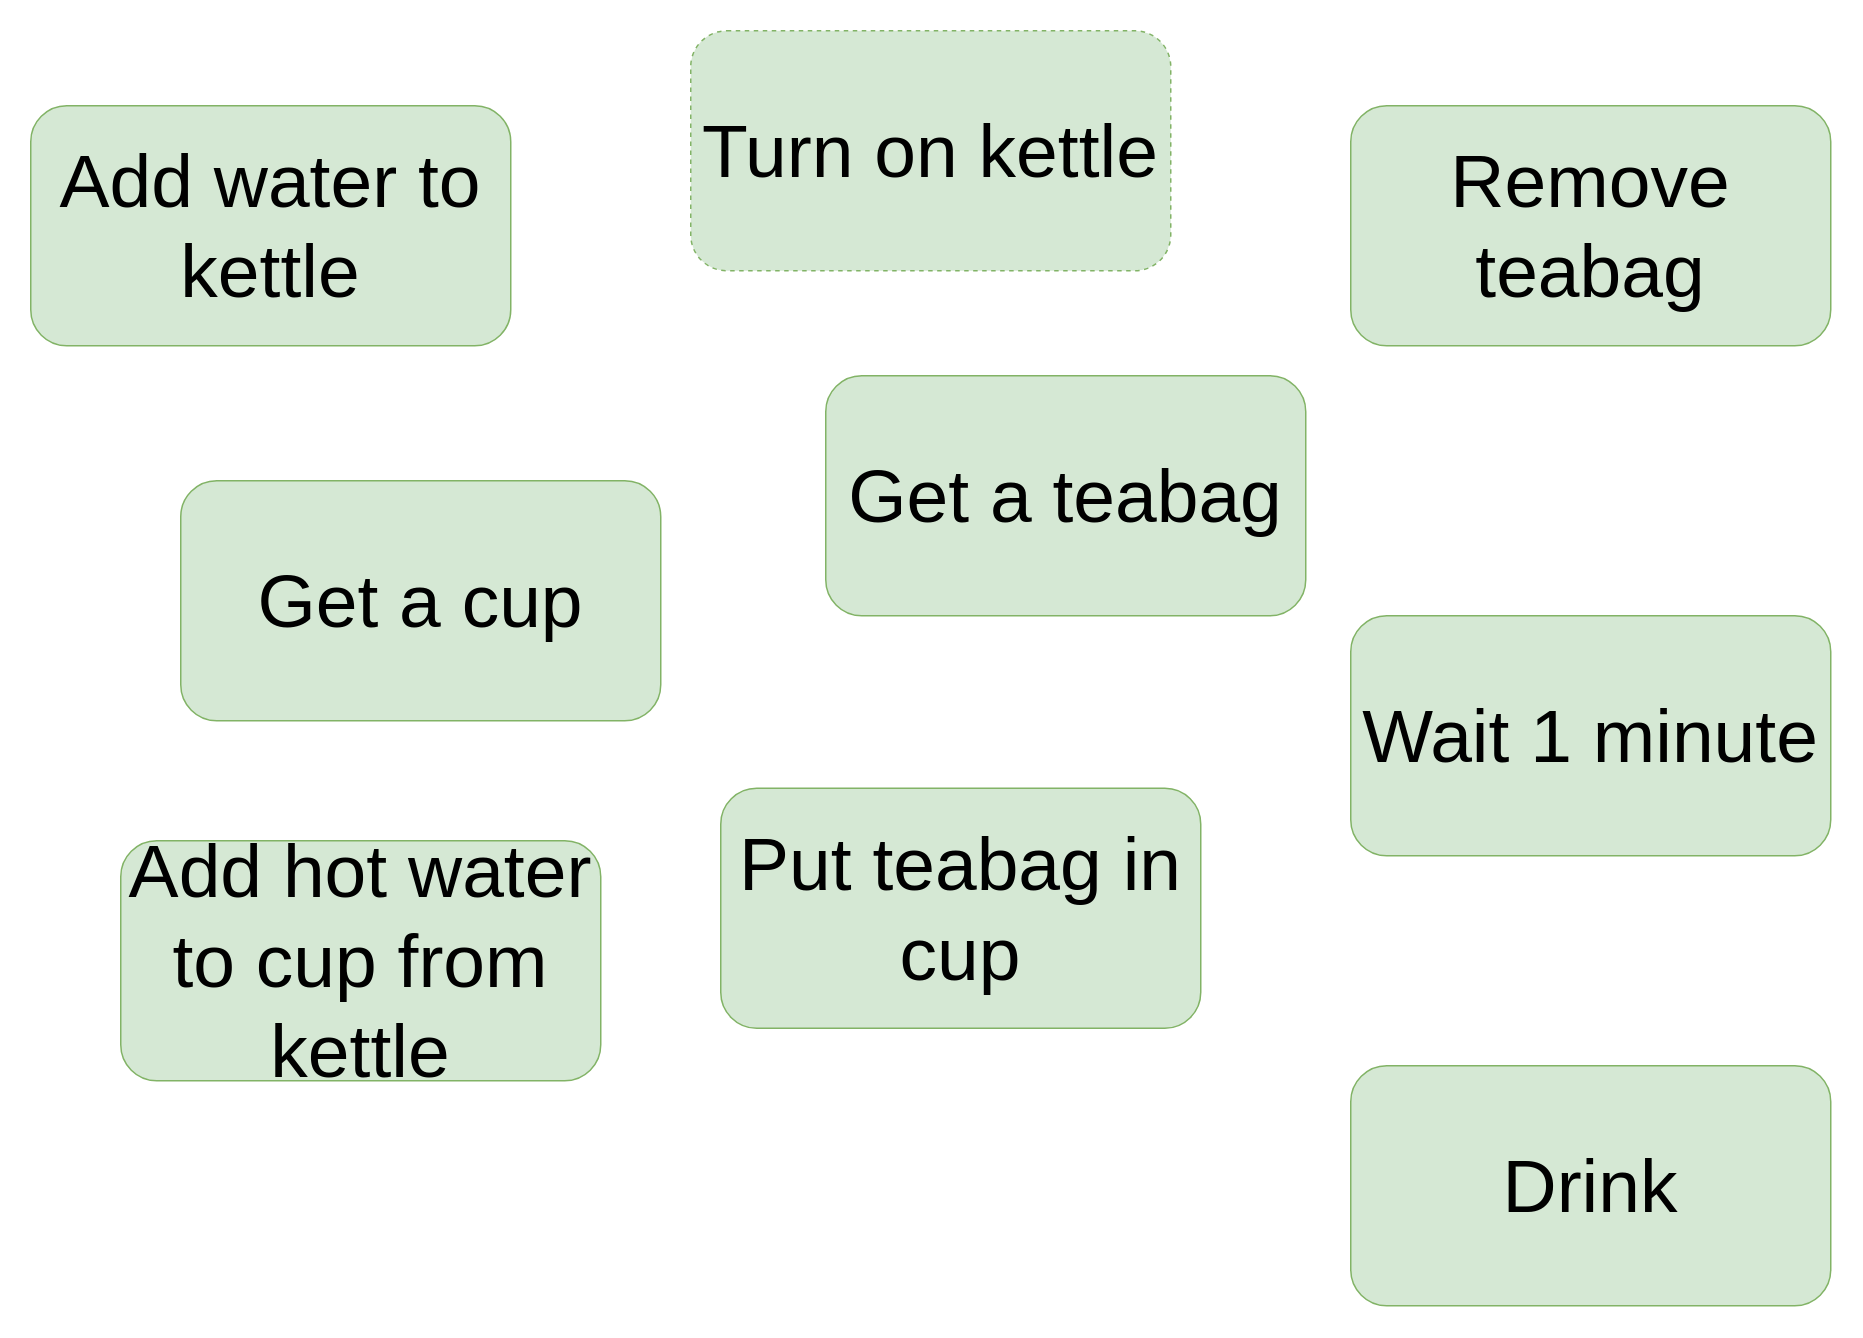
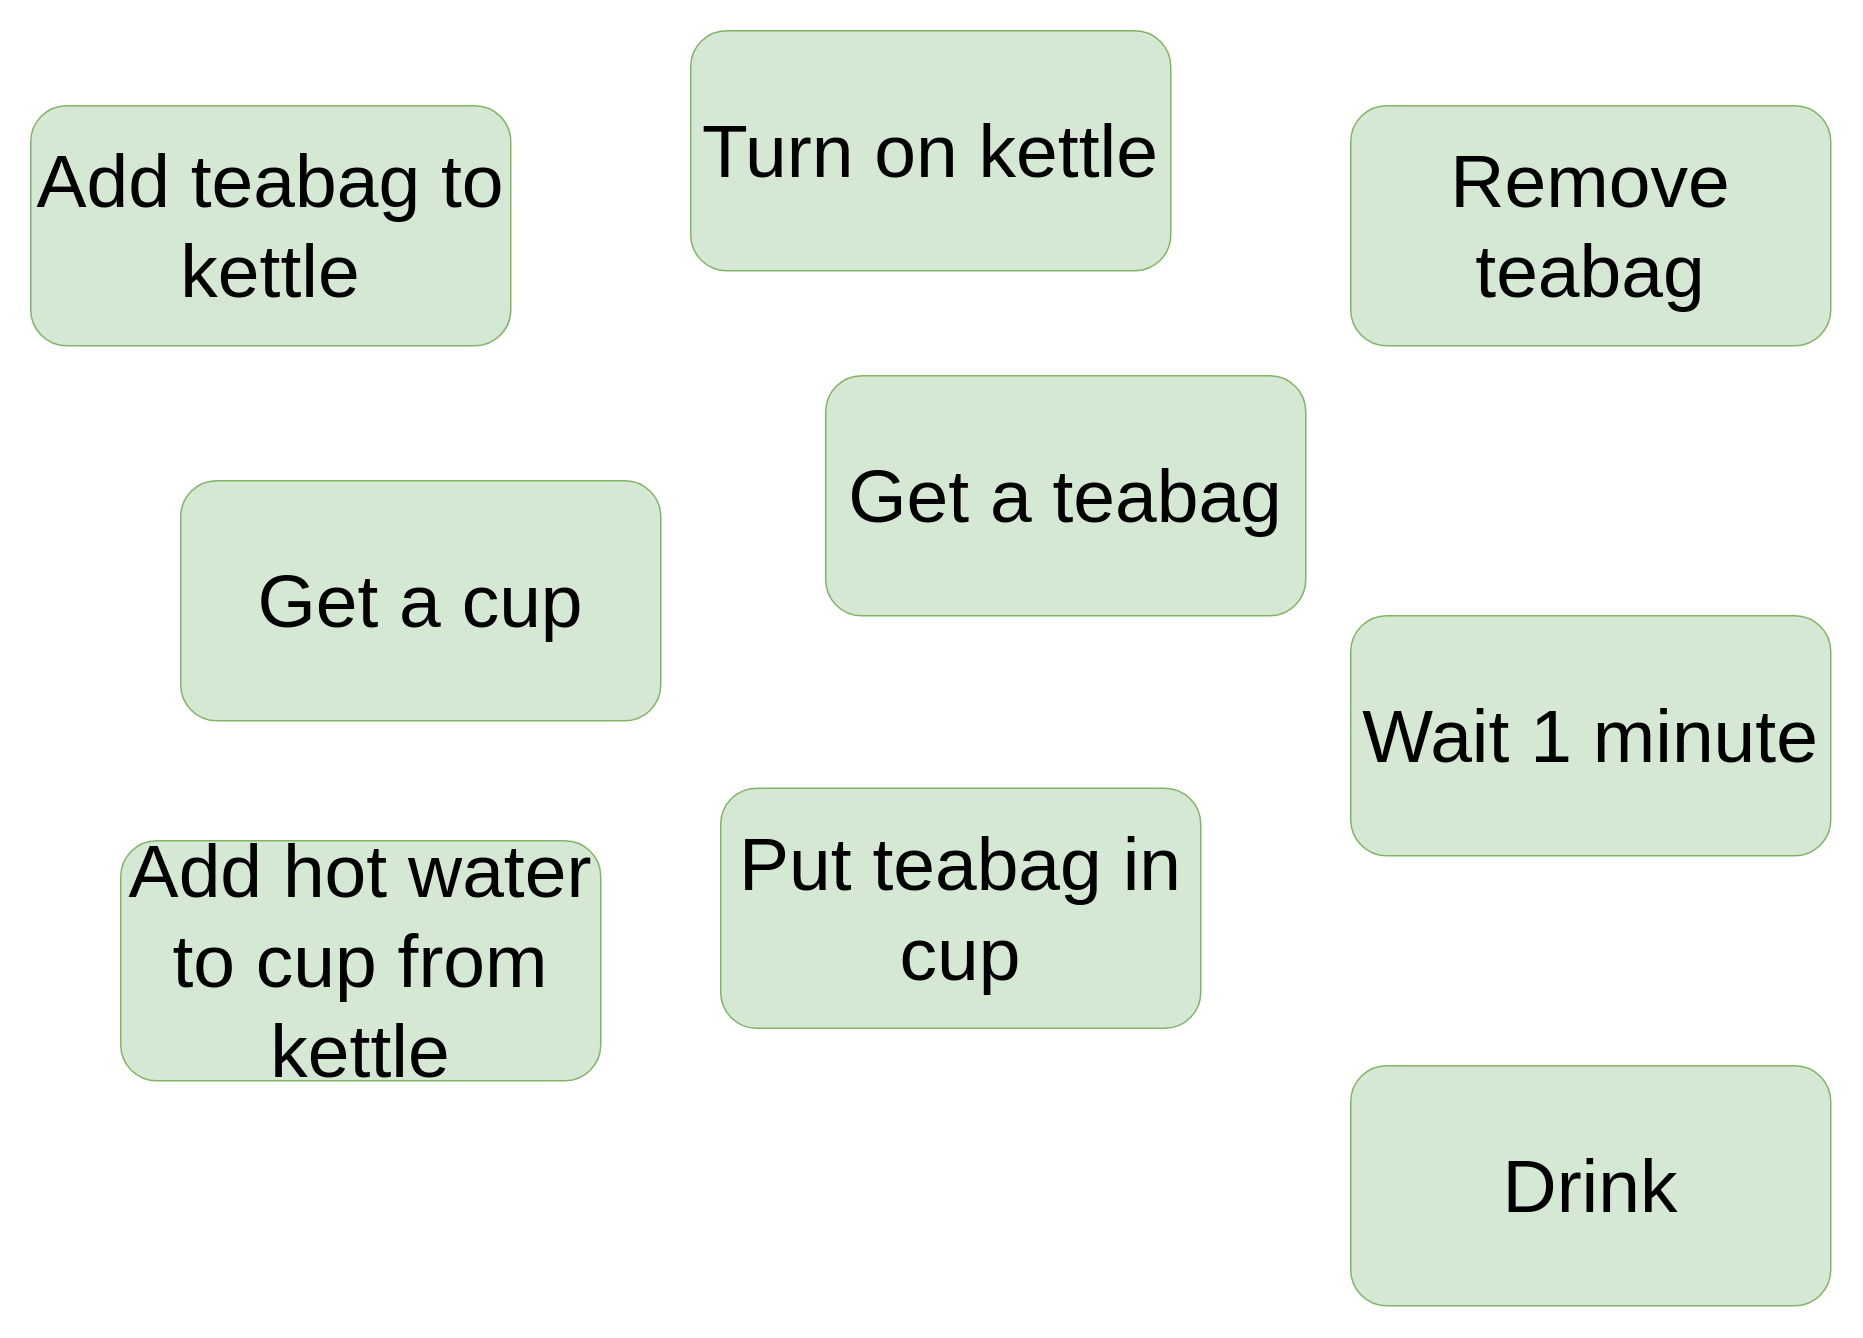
node "Turn on kettle": style dashed -> solid
node "Add water to kettle": label "Add water to kettle" -> "Add teabag to kettle"
